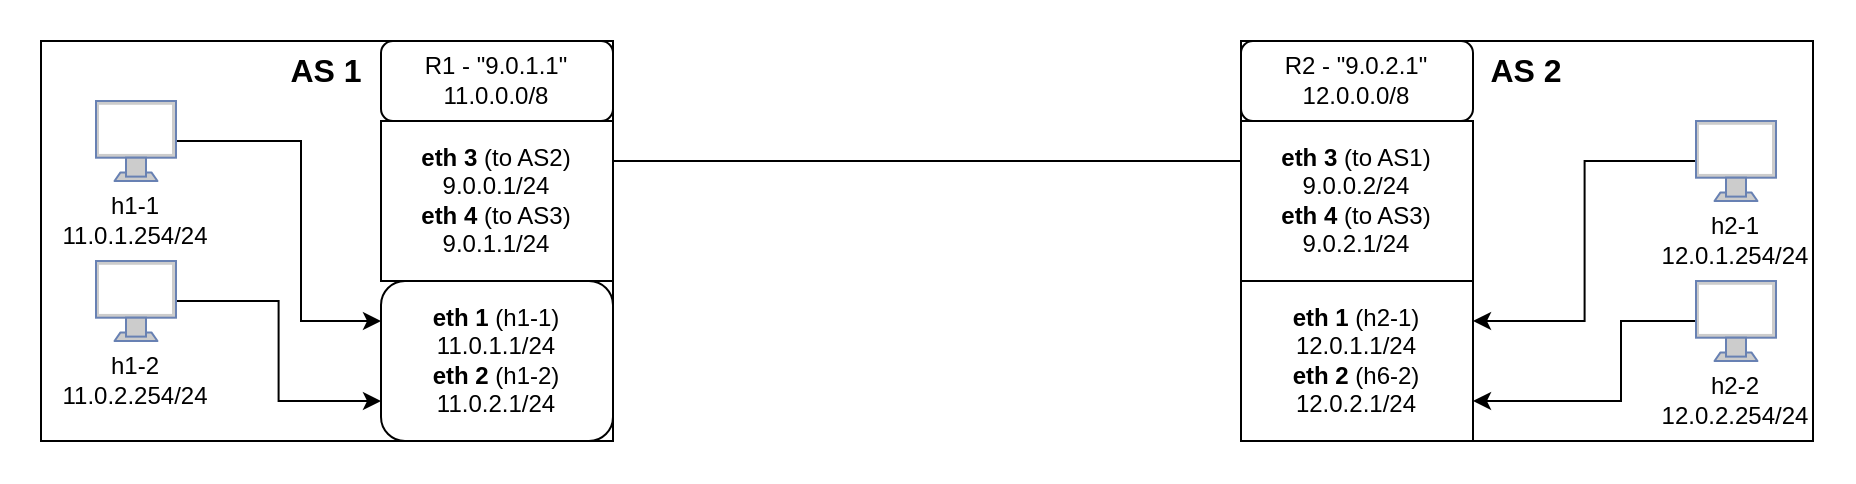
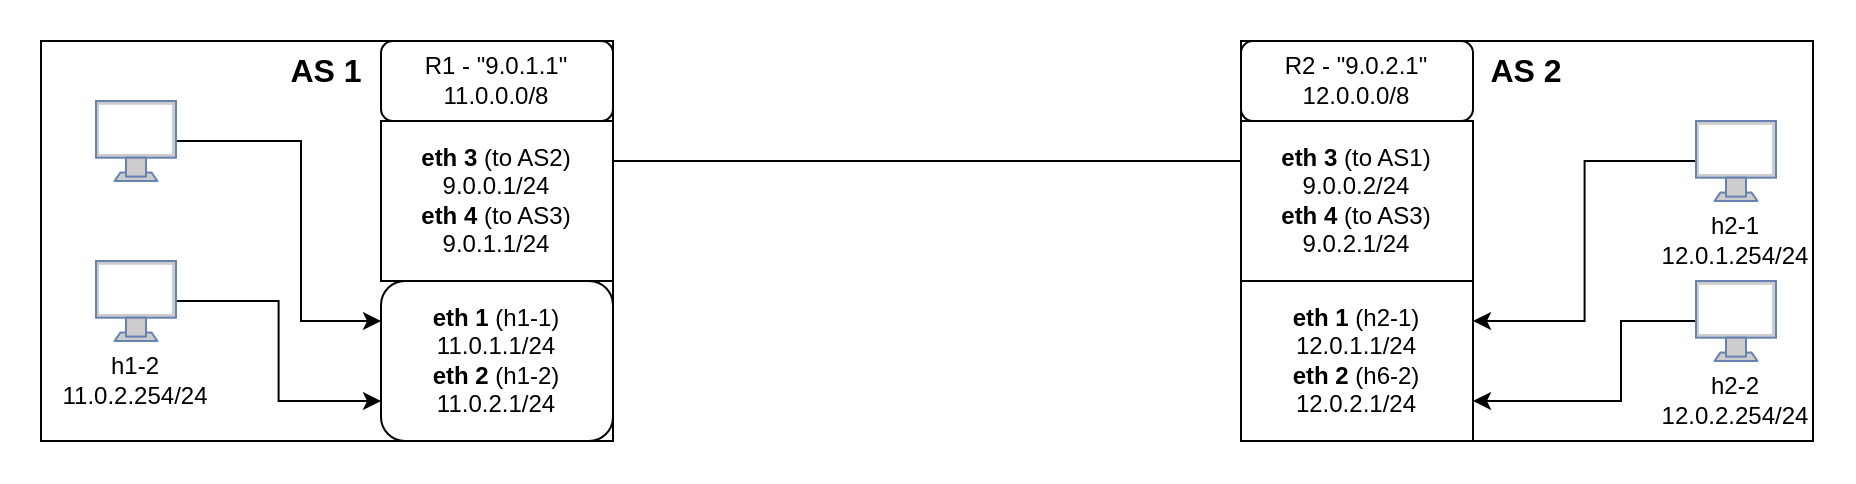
node "h1-1 11.0.1.254/24": removed
